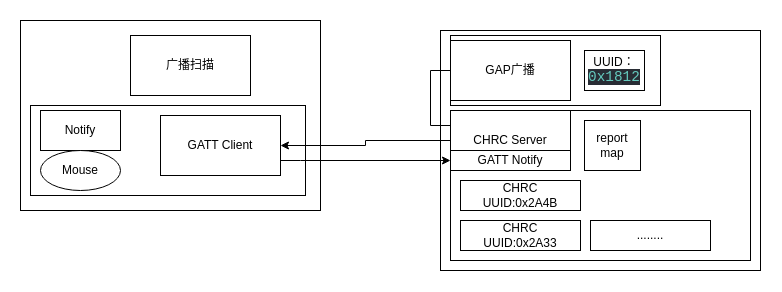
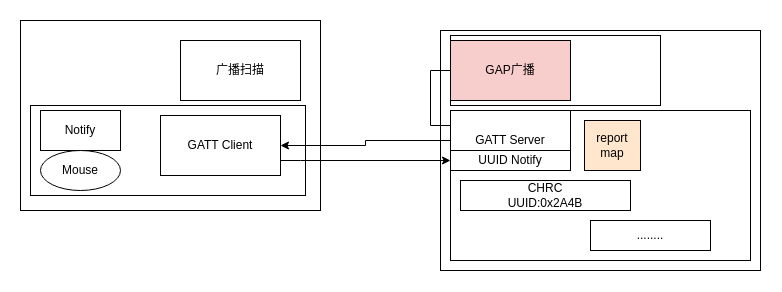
node "广播扫描": moved (191, 66) -> (241, 71)
node "GAP广播": fillcolor #ffffff -> #f8cecc
node "UUID： 0x1812": removed
node "CHRC Server": label "CHRC Server" -> "GATT Server"
node "report map": fillcolor #ffffff -> #ffe6cc
node "GATT Notify": label "GATT Notify" -> "UUID Notify"
node "CHRC UUID:0x2A4B": size 120x30 -> 170x30
node "CHRC UUID:0x2A33": removed
